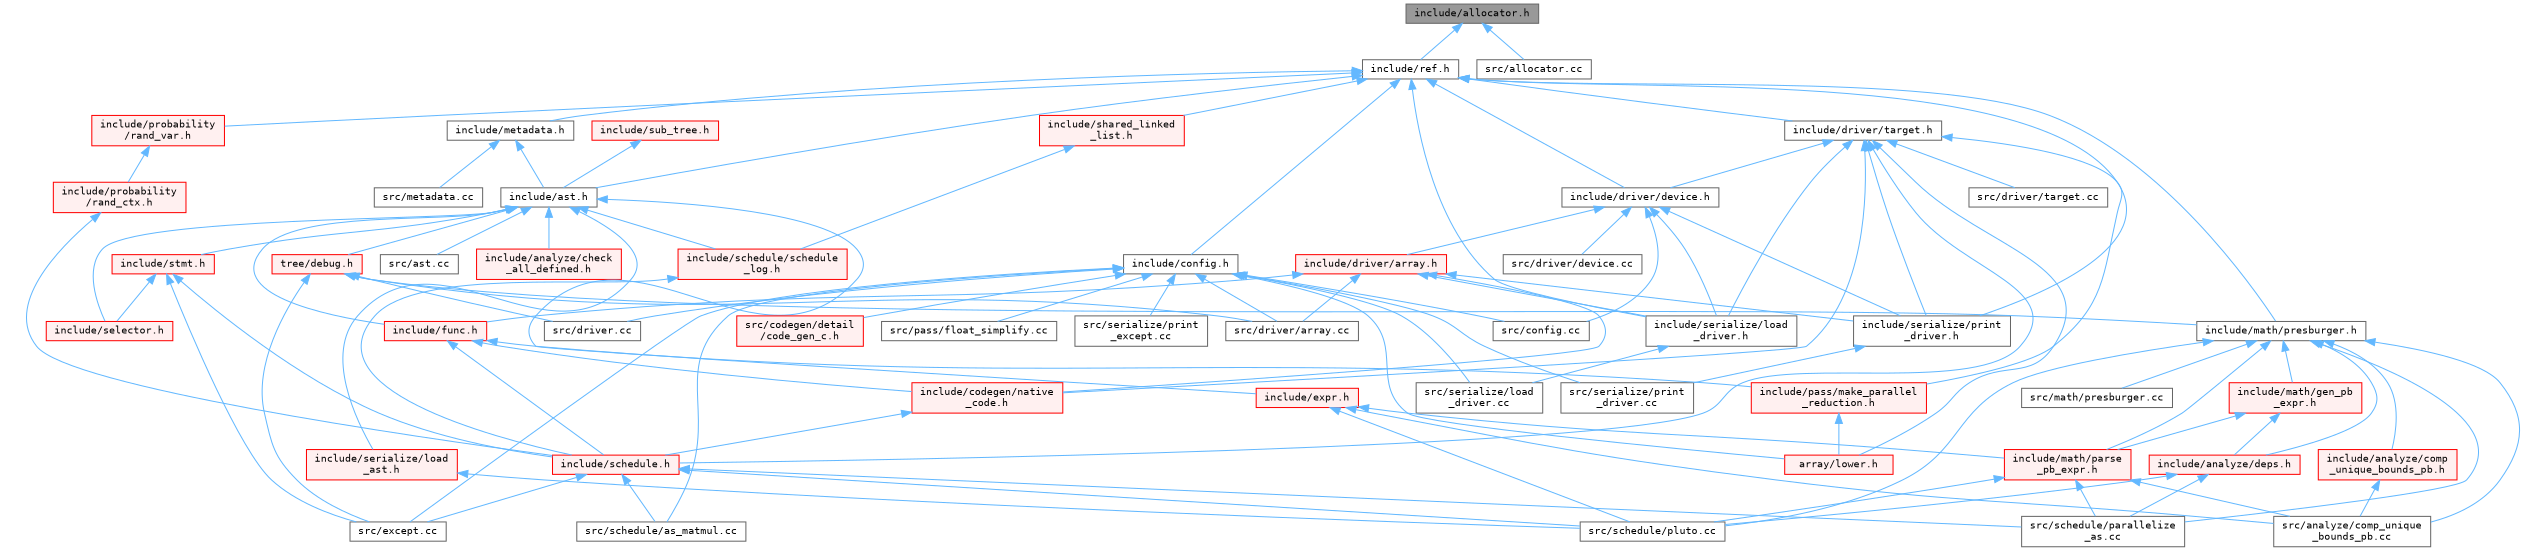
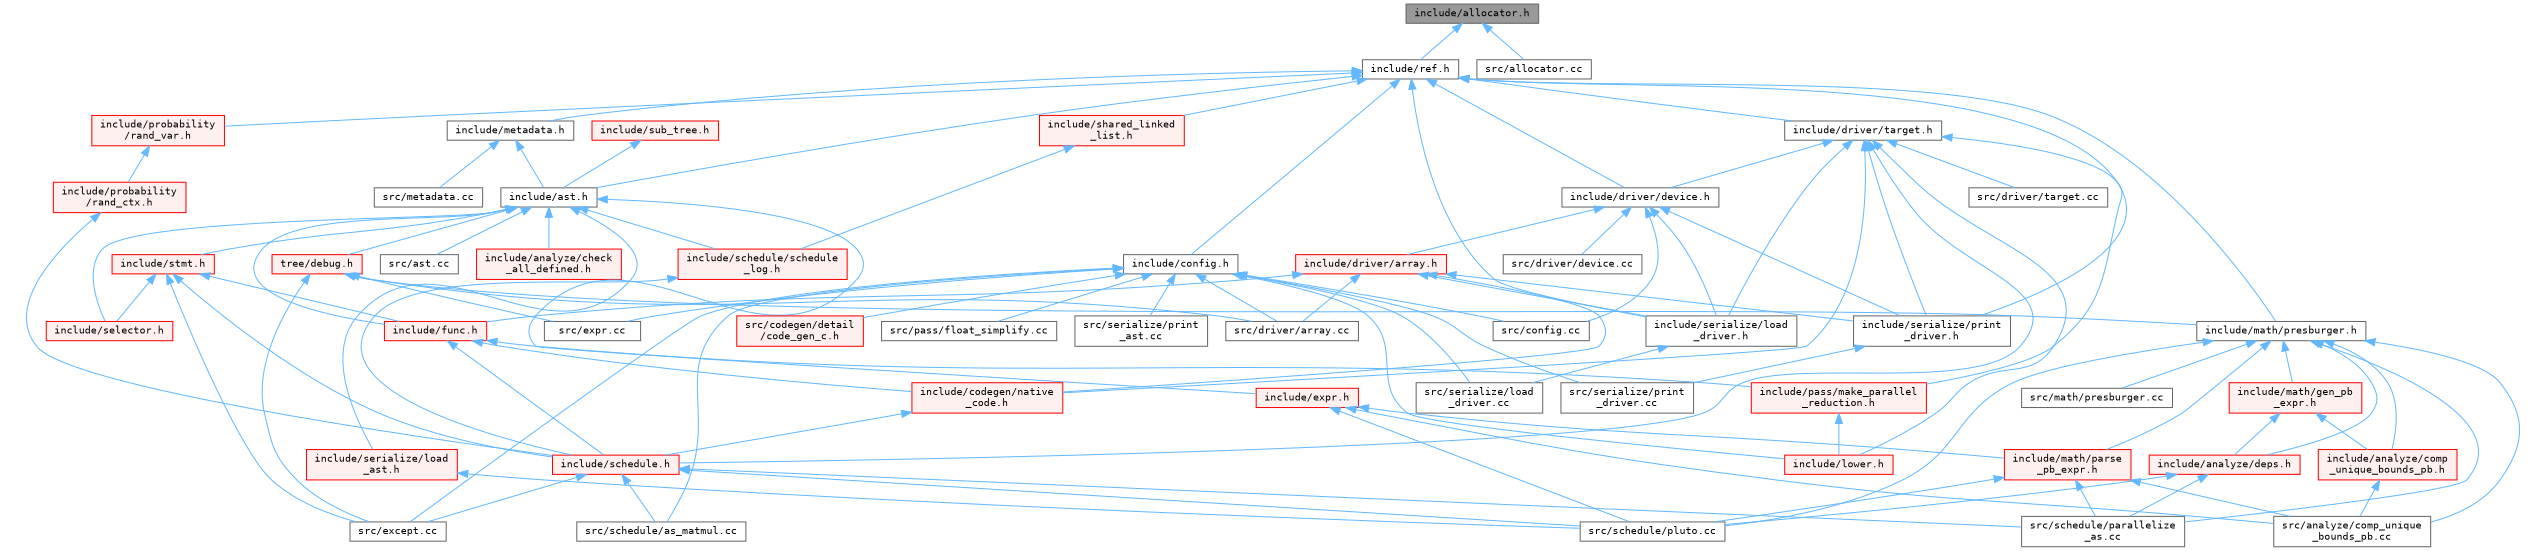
edge "include/func.h" -> "include/stmt.h": added
node "src/driver.cc": label "src/driver.cc" -> "src/expr.cc"
node "src/serialize/print _except.cc": label "src/serialize/print _except.cc" -> "src/serialize/print _ast.cc"
edge "include/math/parse _pb_expr.h" -> "include/math/gen_pb _expr.h": now "include/analyze/comp _unique_bounds_pb.h" -> "include/math/gen_pb _expr.h"
node "array/lower.h": label "array/lower.h" -> "include/lower.h"
